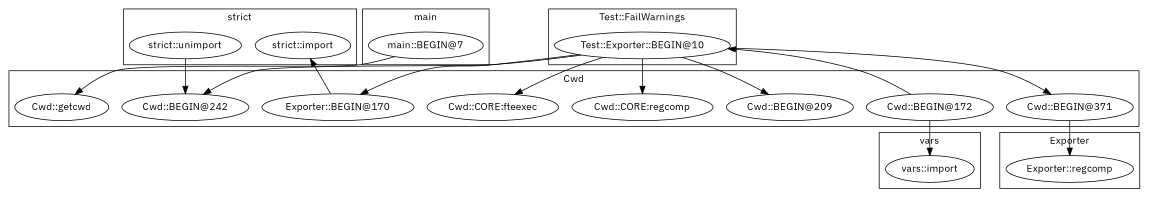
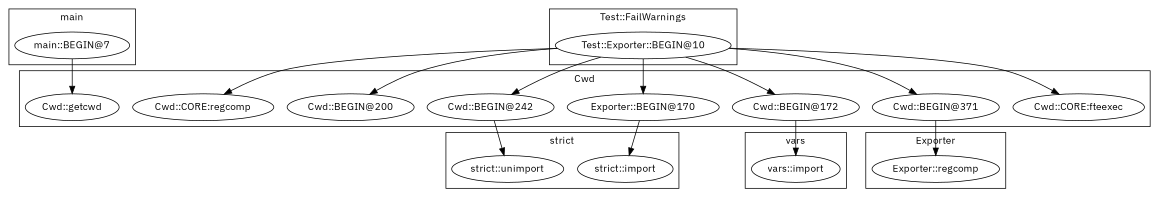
edge "Cwd::BEGIN@172" -> "Test::Exporter::BEGIN@10": reversed
edge "strict::unimport" -> "Cwd::BEGIN@242": reversed
node "Cwd::BEGIN@209": label "Cwd::BEGIN@209" -> "Cwd::BEGIN@200"
